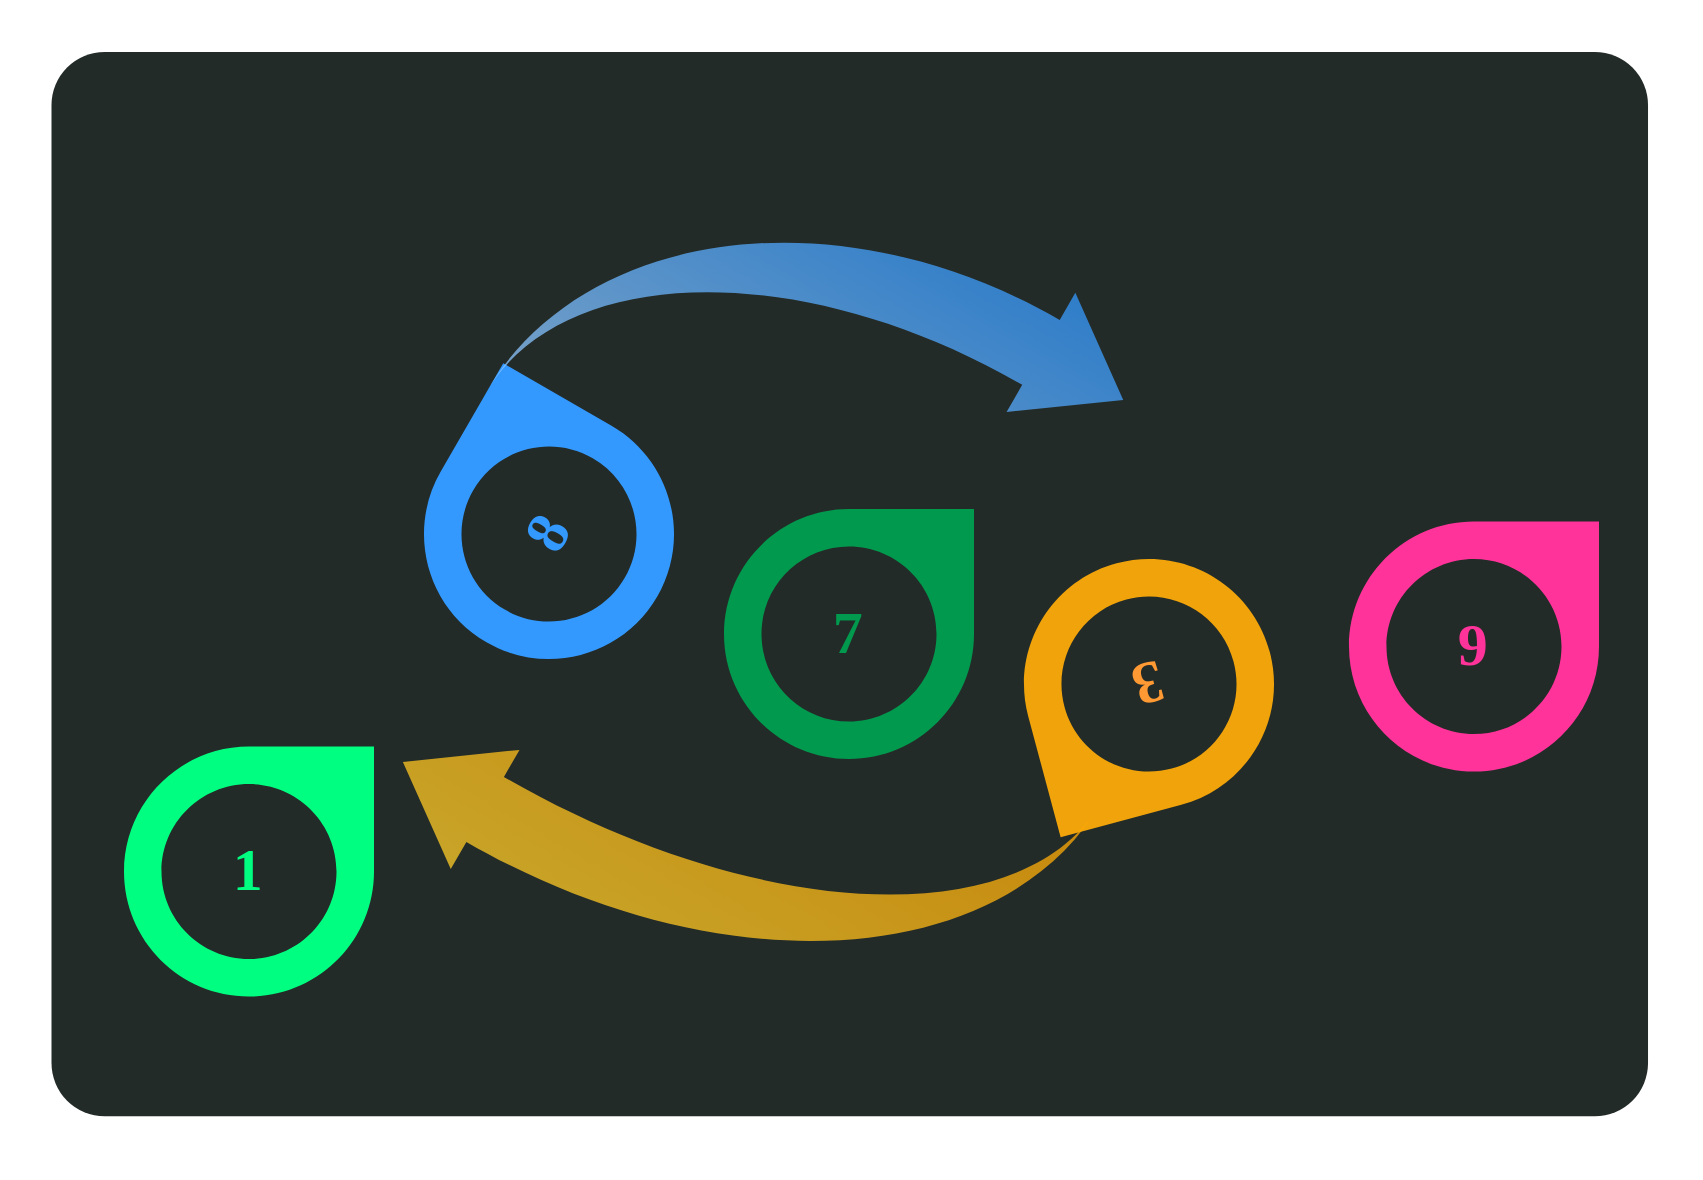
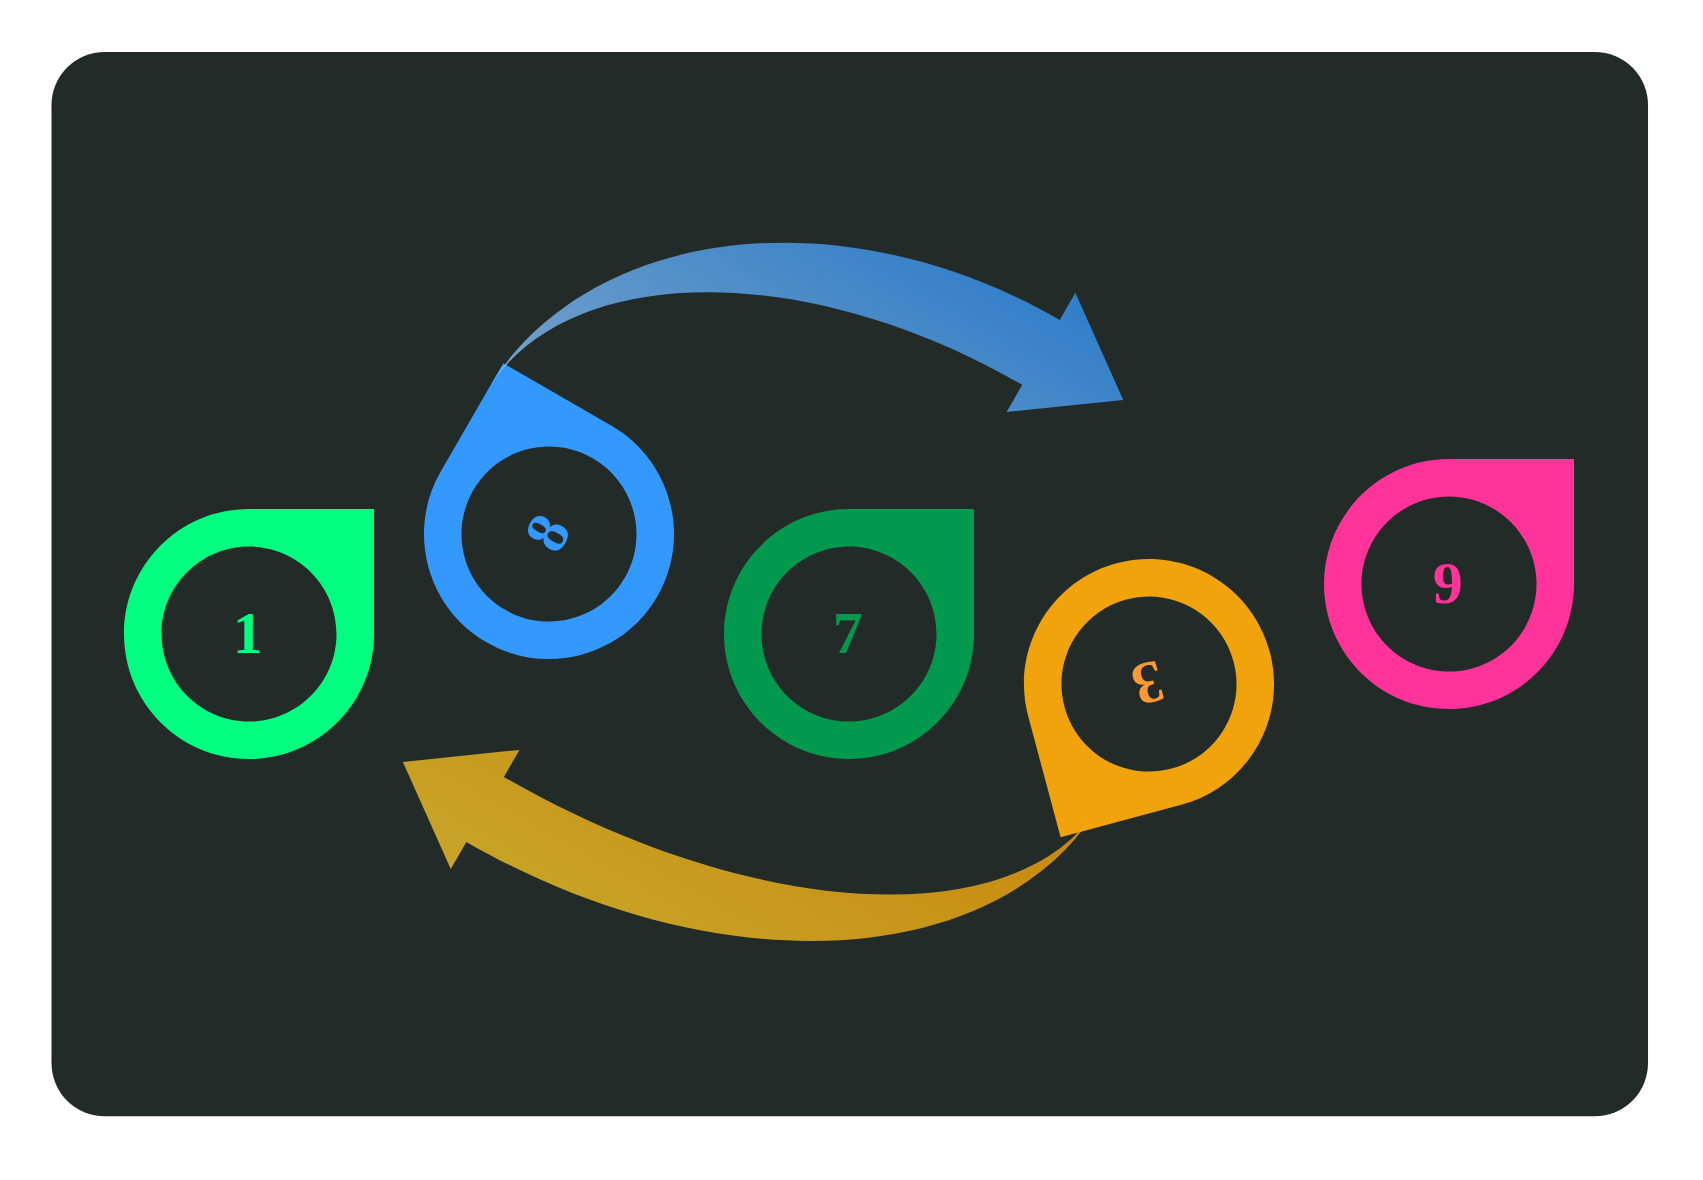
node "9": moved (1474, 647) -> (1449, 584)
node "1": moved (249, 872) -> (249, 634)
